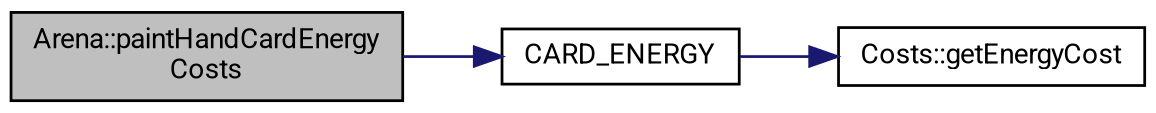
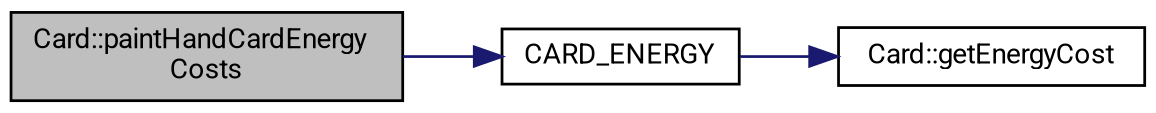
node "Arena::paintHandCardEnergy Costs": label "Arena::paintHandCardEnergy Costs" -> "Card::paintHandCardEnergy Costs"
node "Costs::getEnergyCost": label "Costs::getEnergyCost" -> "Card::getEnergyCost"
